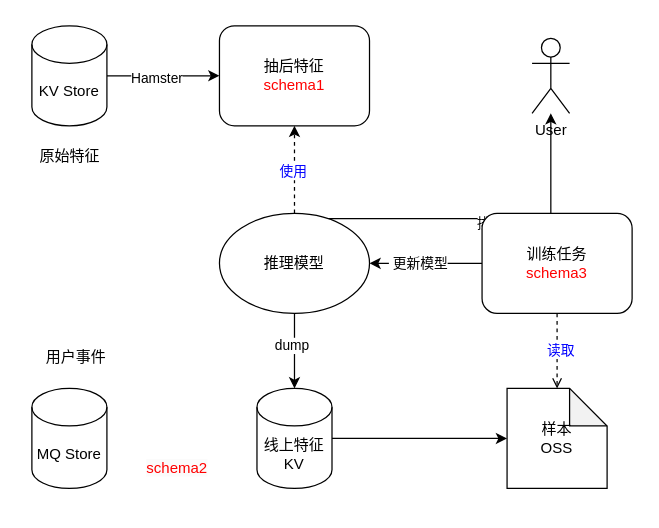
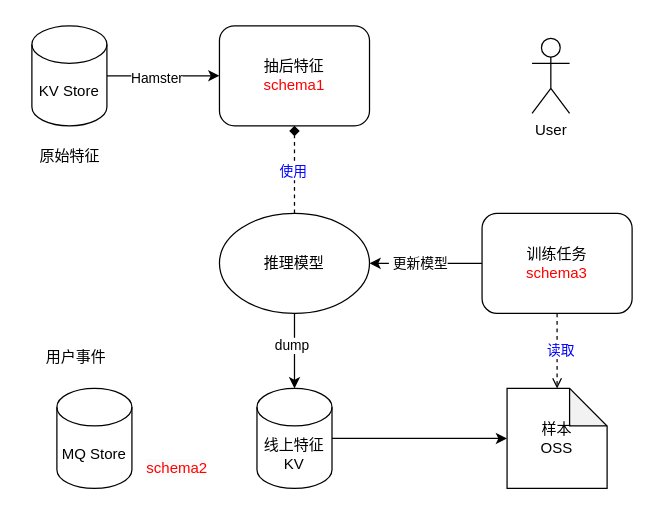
edge "推理模型" -> "抽后特征 schema1": arrowhead classic -> diamond
edge "推理模型" -> "User": removed, label "排序"
node "MQ Store": moved (69, 438) -> (94, 438)
